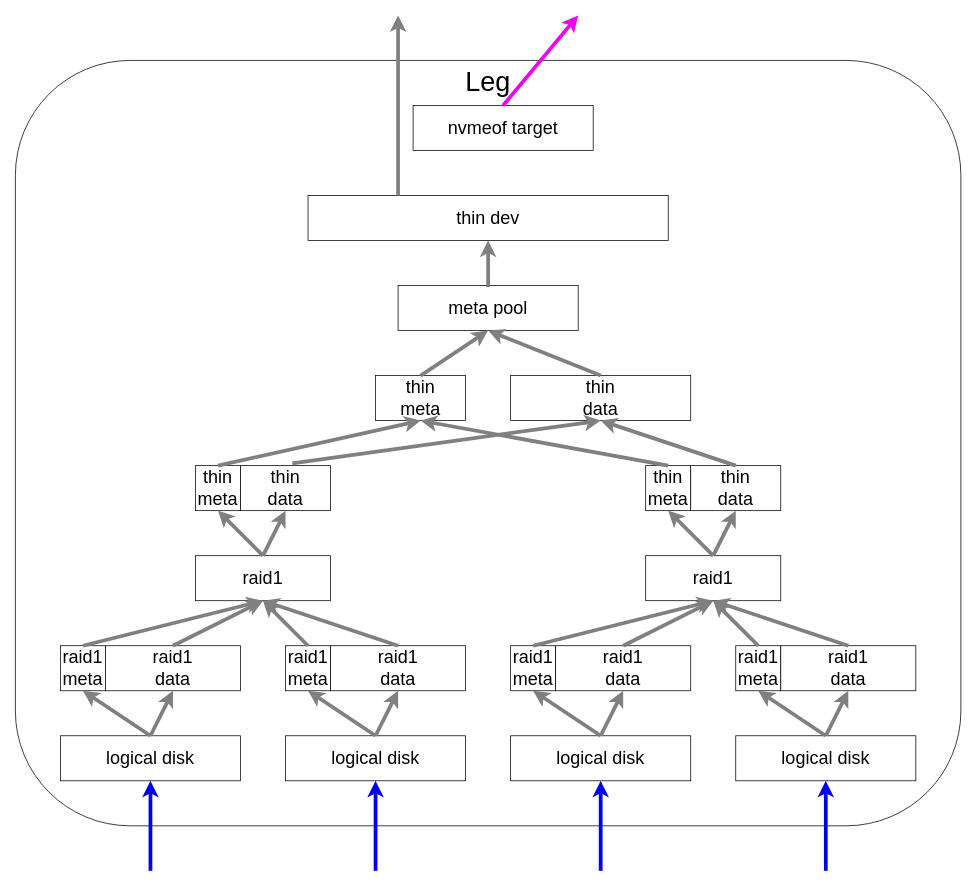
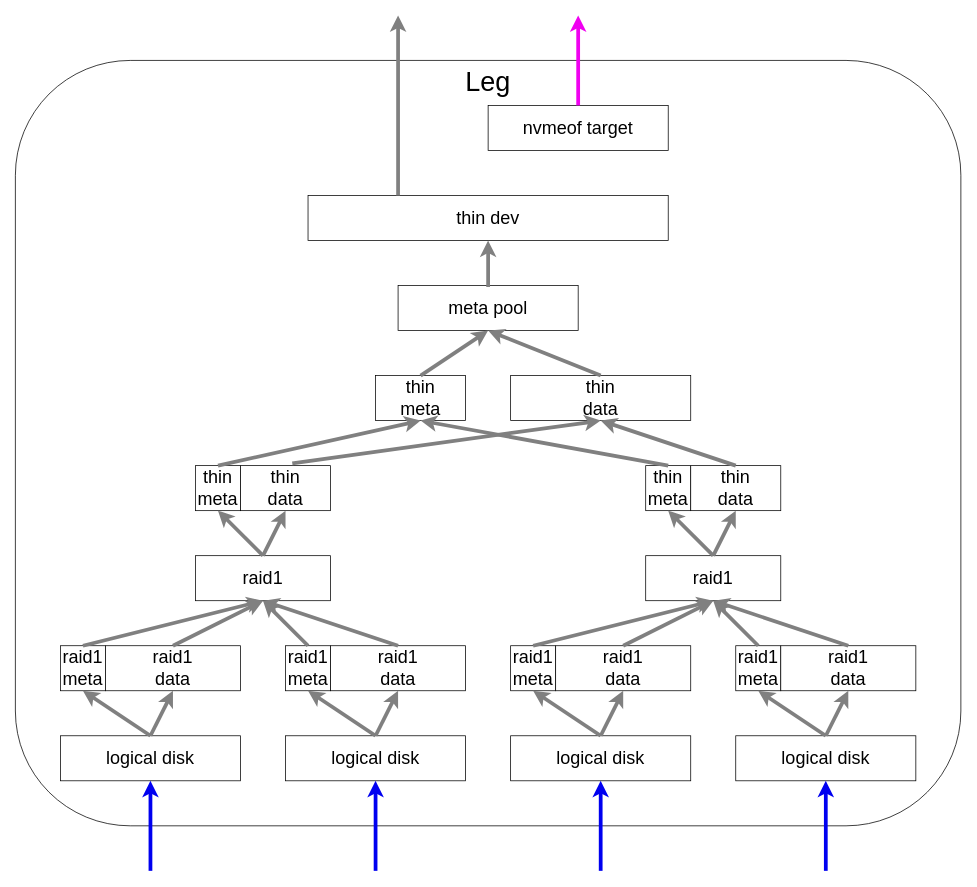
node "nvmeof target": moved (503, 128) -> (578, 128)
